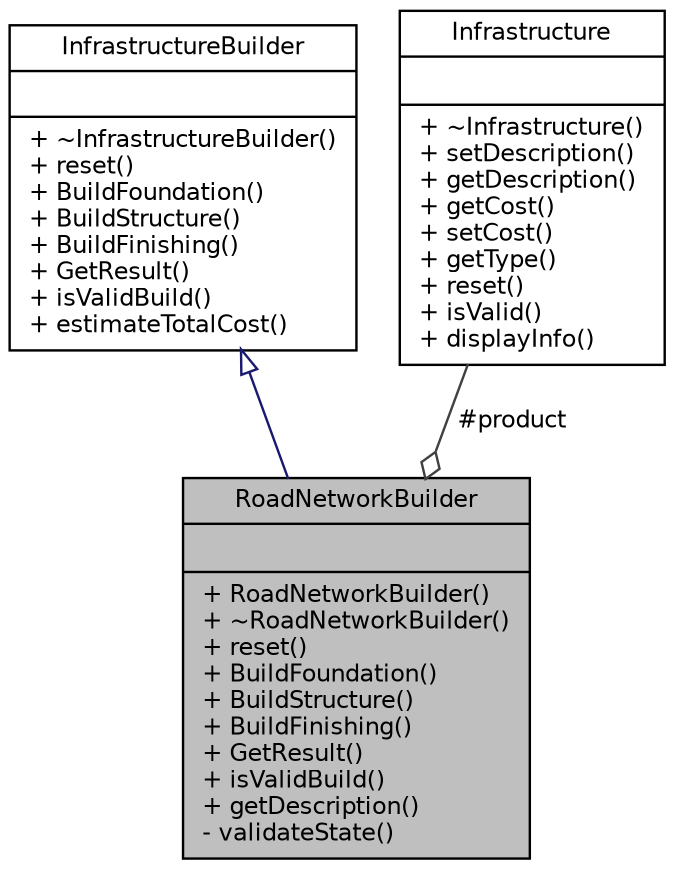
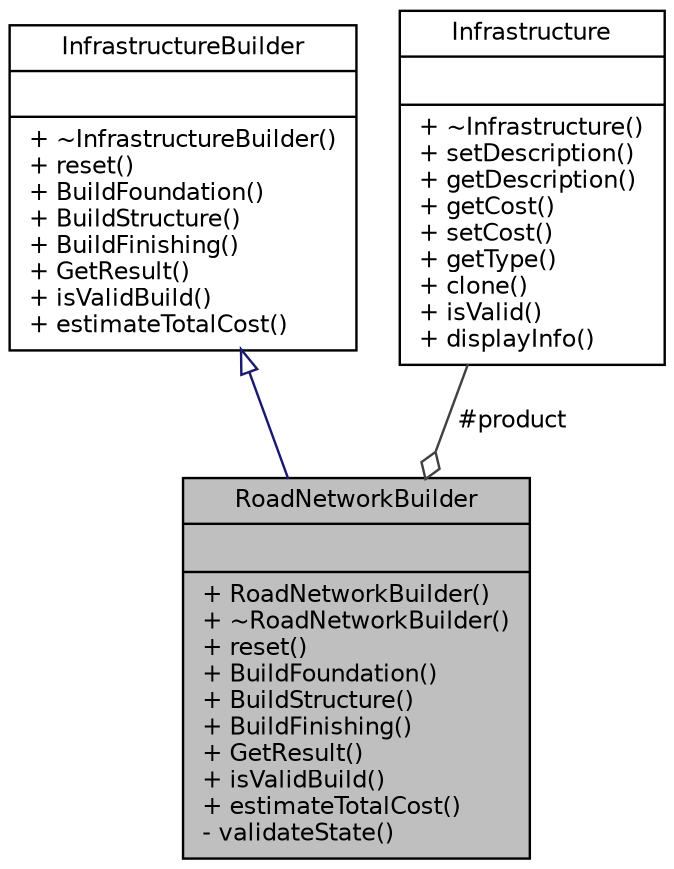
node "Infrastructure": text "+ reset()" -> "+ clone()"
node "RoadNetworkBuilder": text "+ getDescription()" -> "+ estimateTotalCost()"
